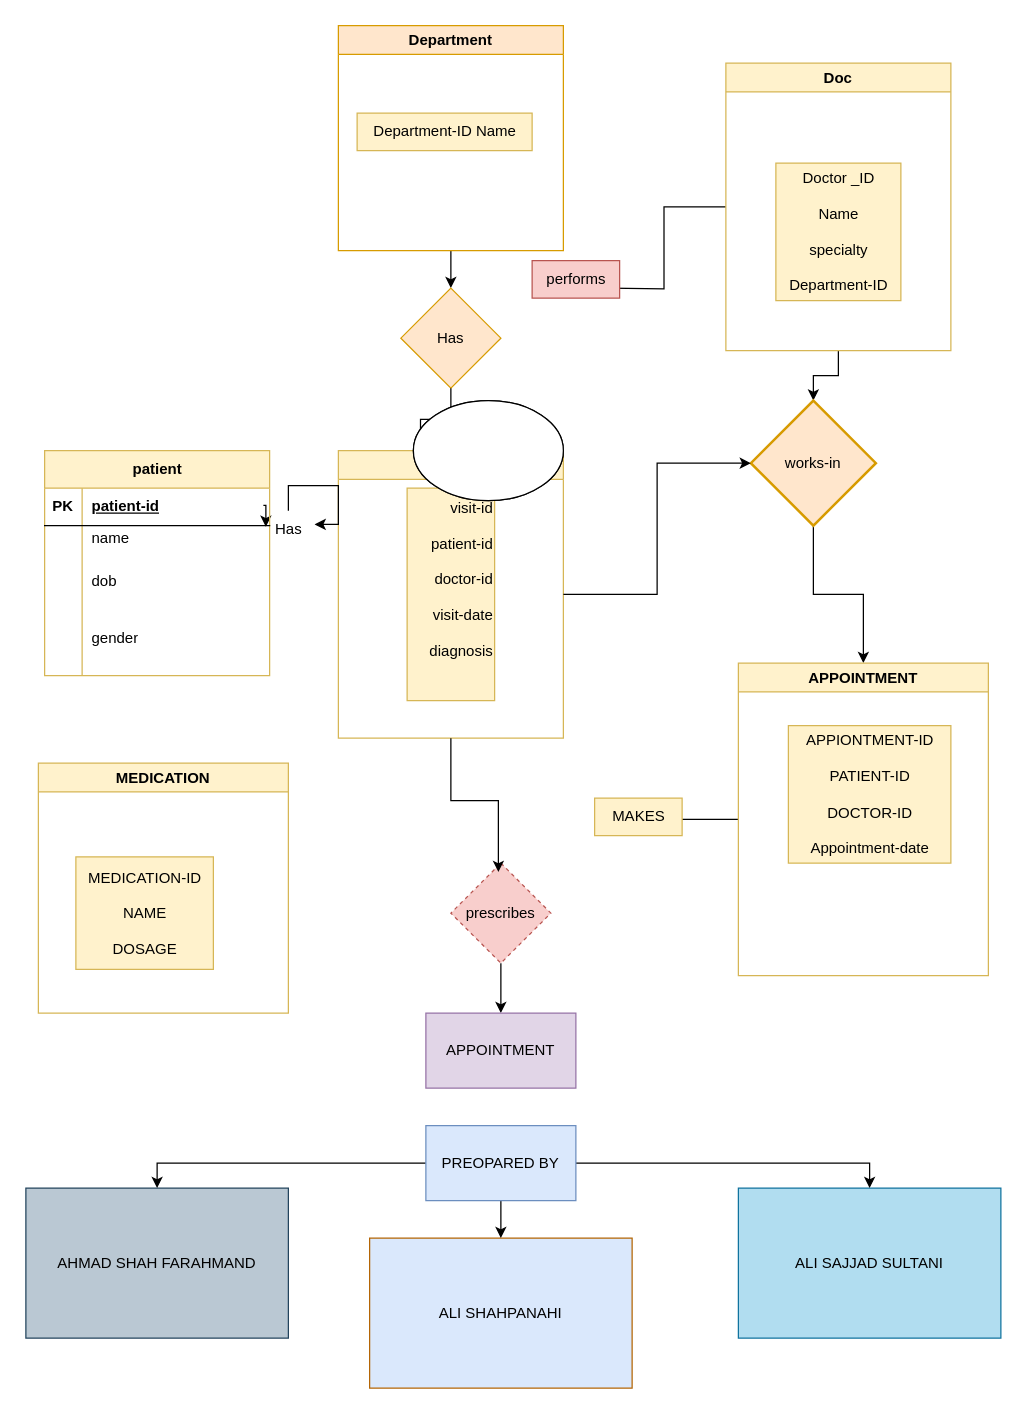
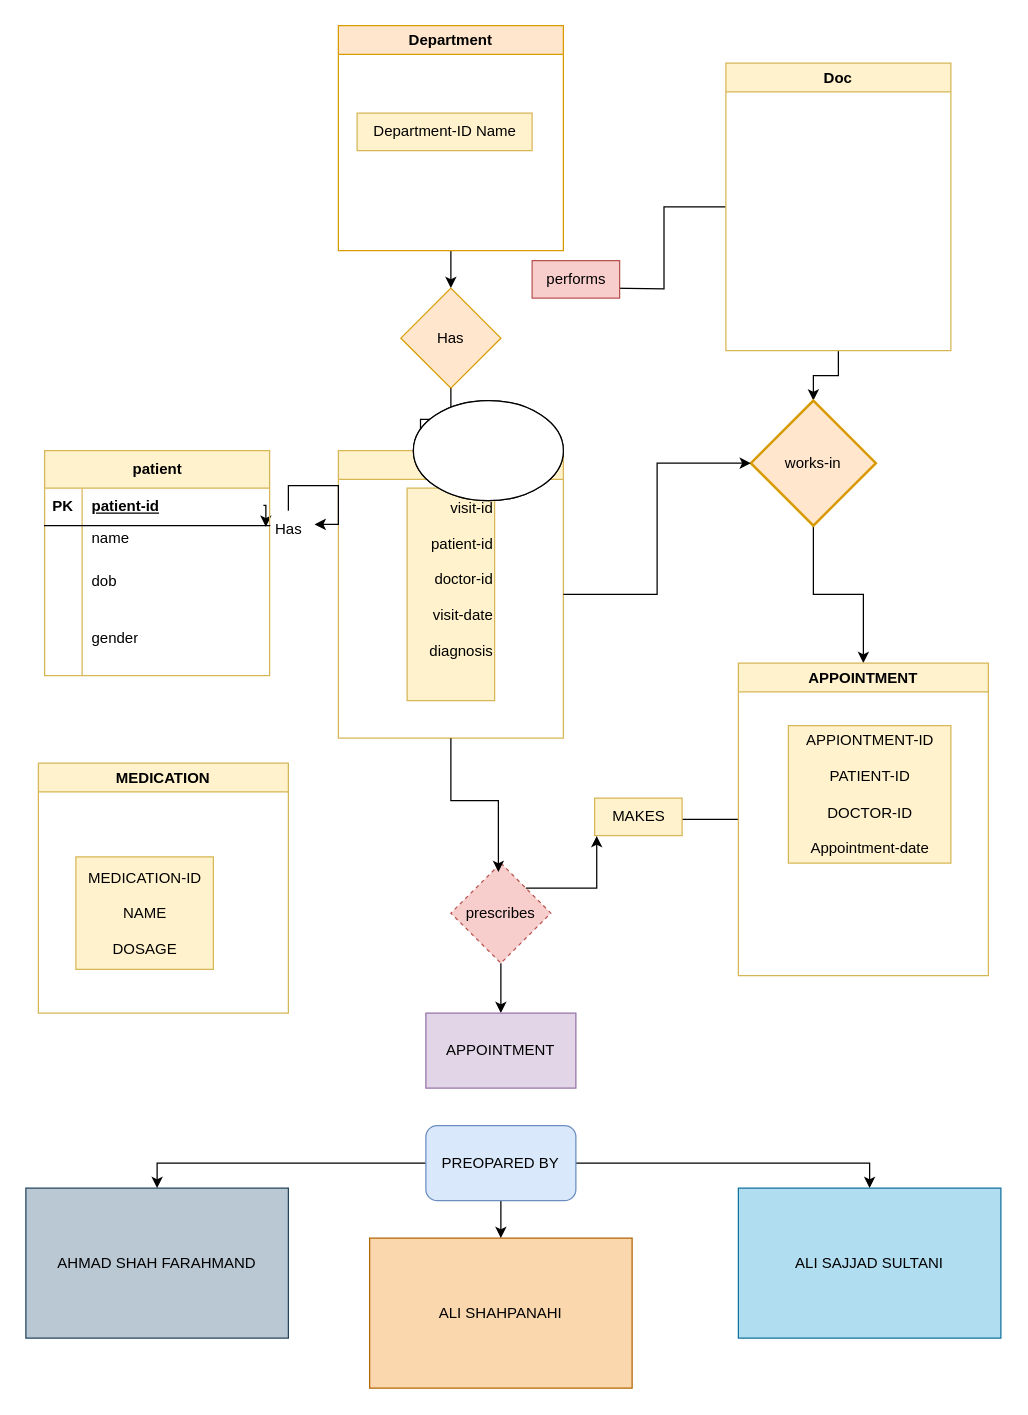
node "Doctor _ID Name specialty Department-ID": removed
edge "prescribes" -> "MAKES": added
node "PREOPARED BY": shape rectangle -> rounded rectangle
node "ALI SHAHPANAHI": fillcolor #dae8fc -> #fad7ac
